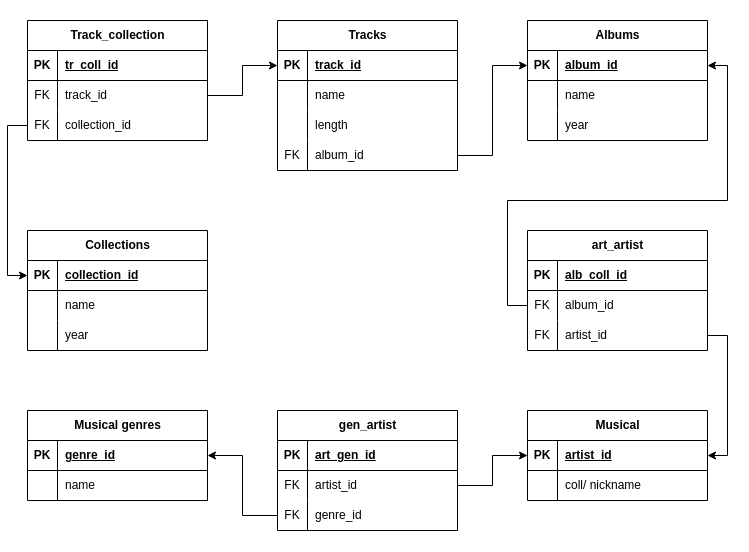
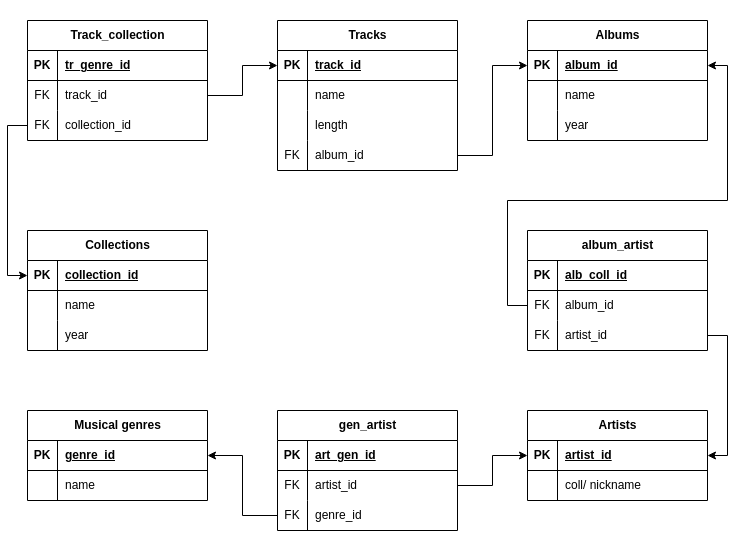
node "tr_coll_id": label "tr_coll_id" -> "tr_genre_id"
node "art_artist": label "art_artist" -> "album_artist"
node "Musical": label "Musical" -> "Artists"
